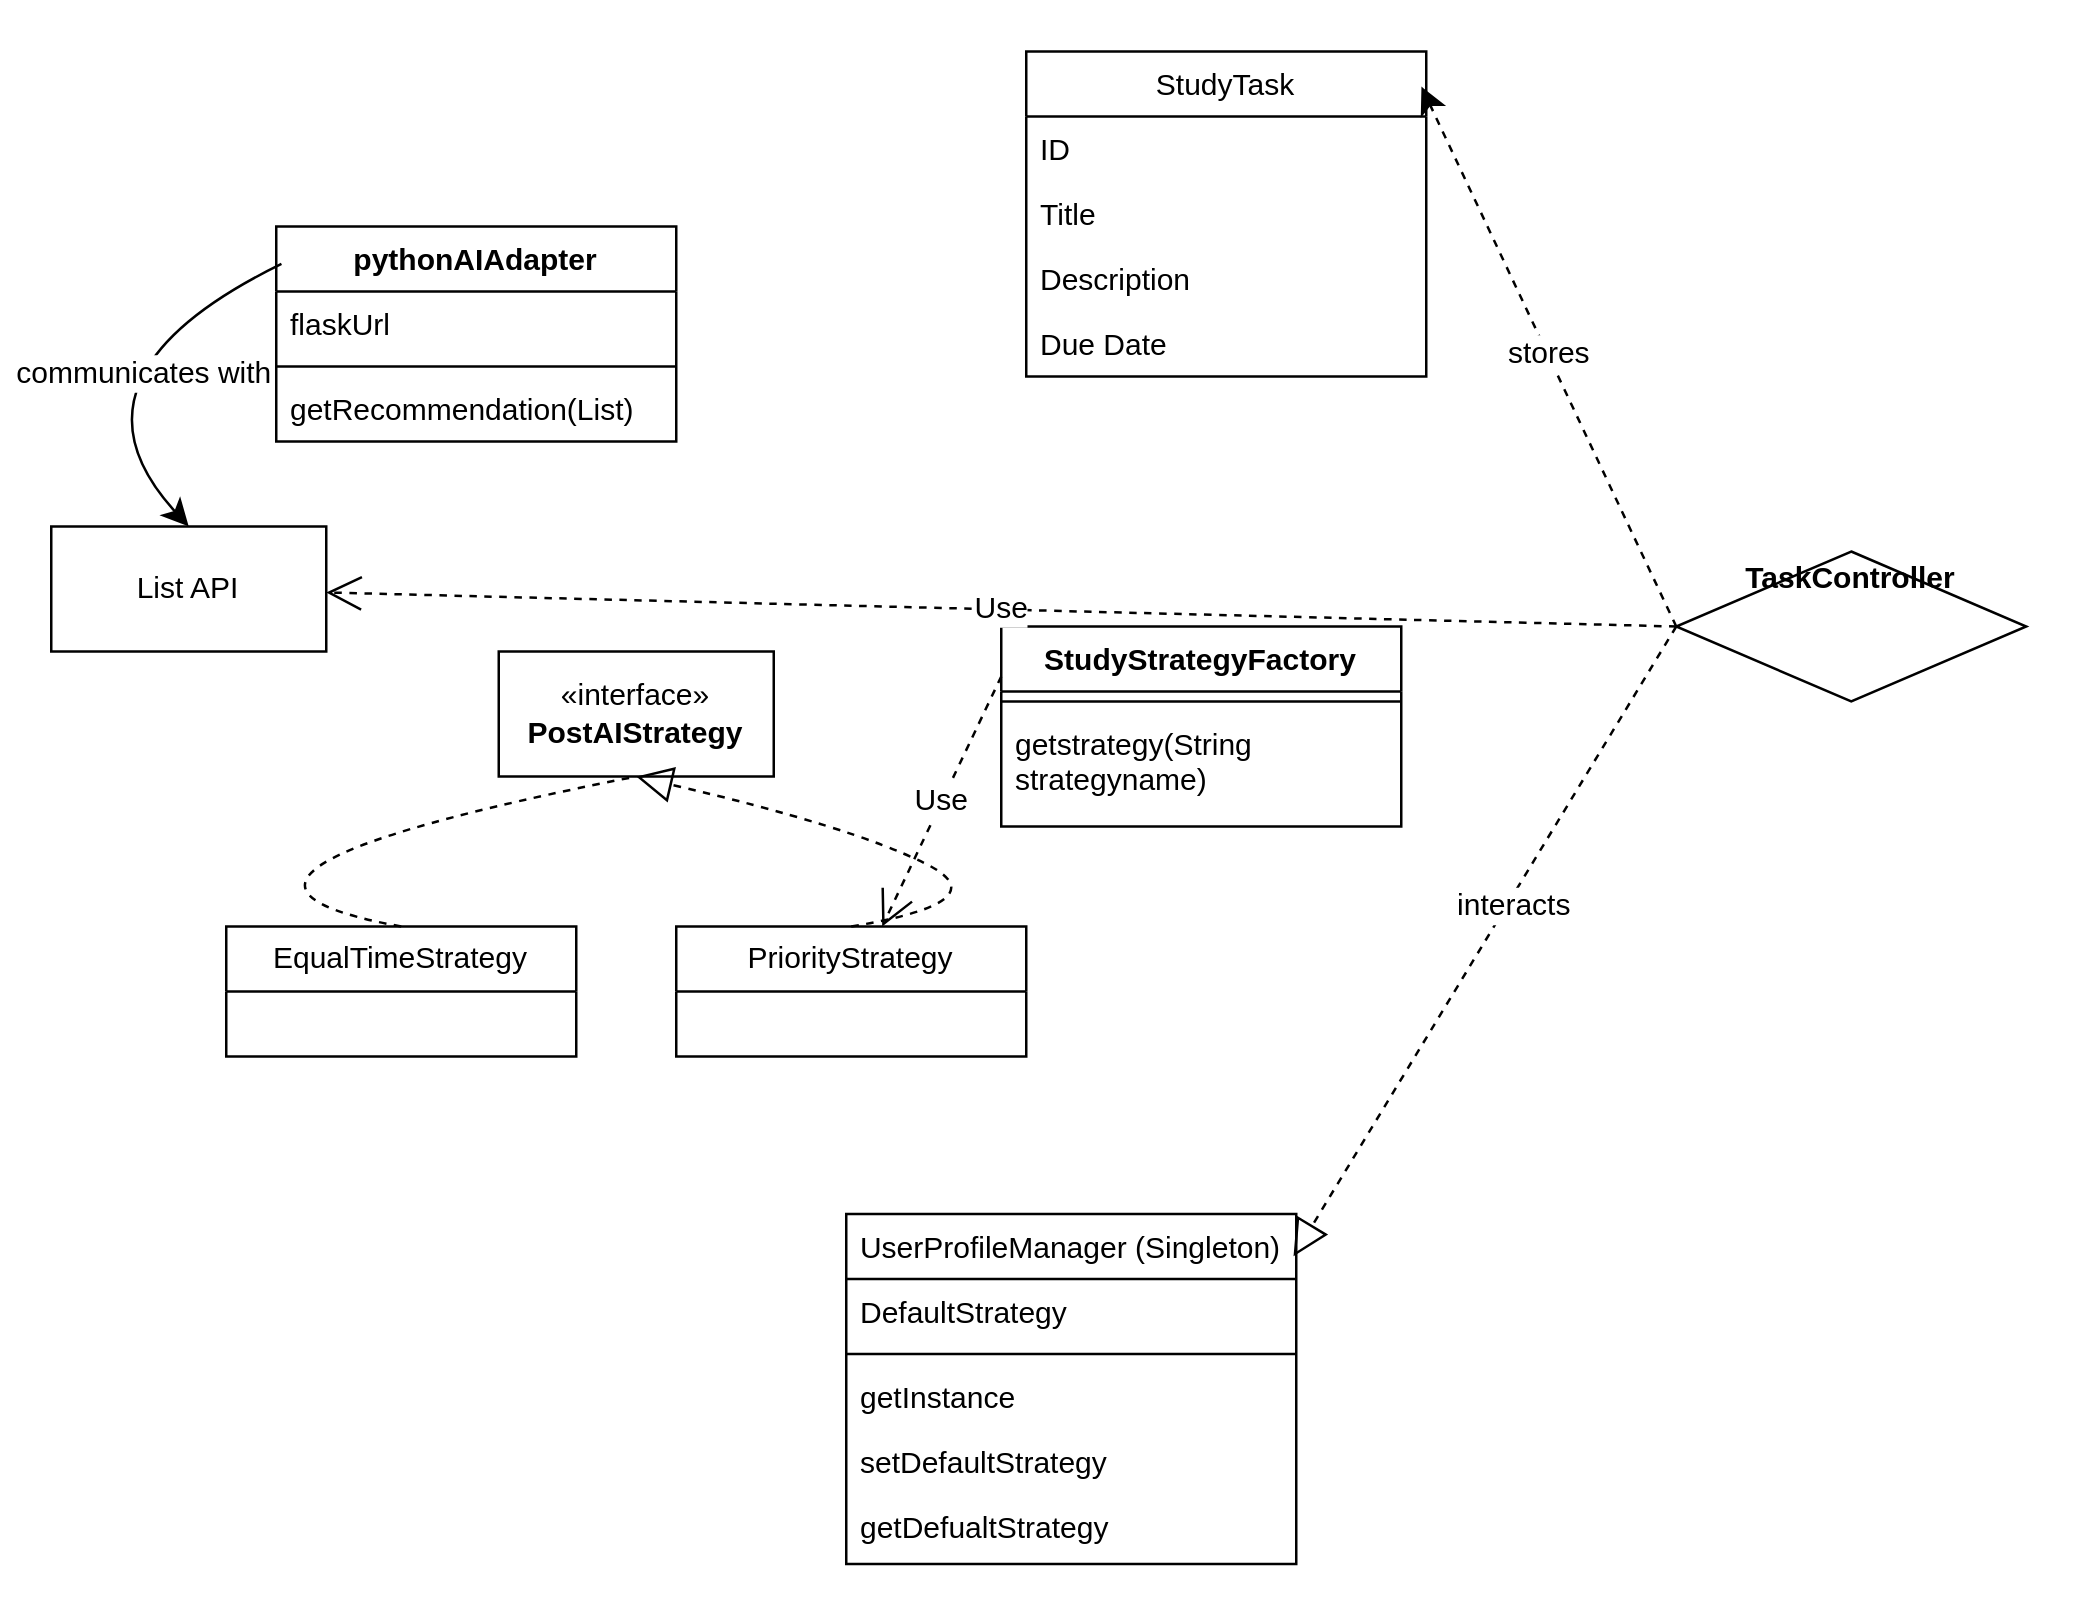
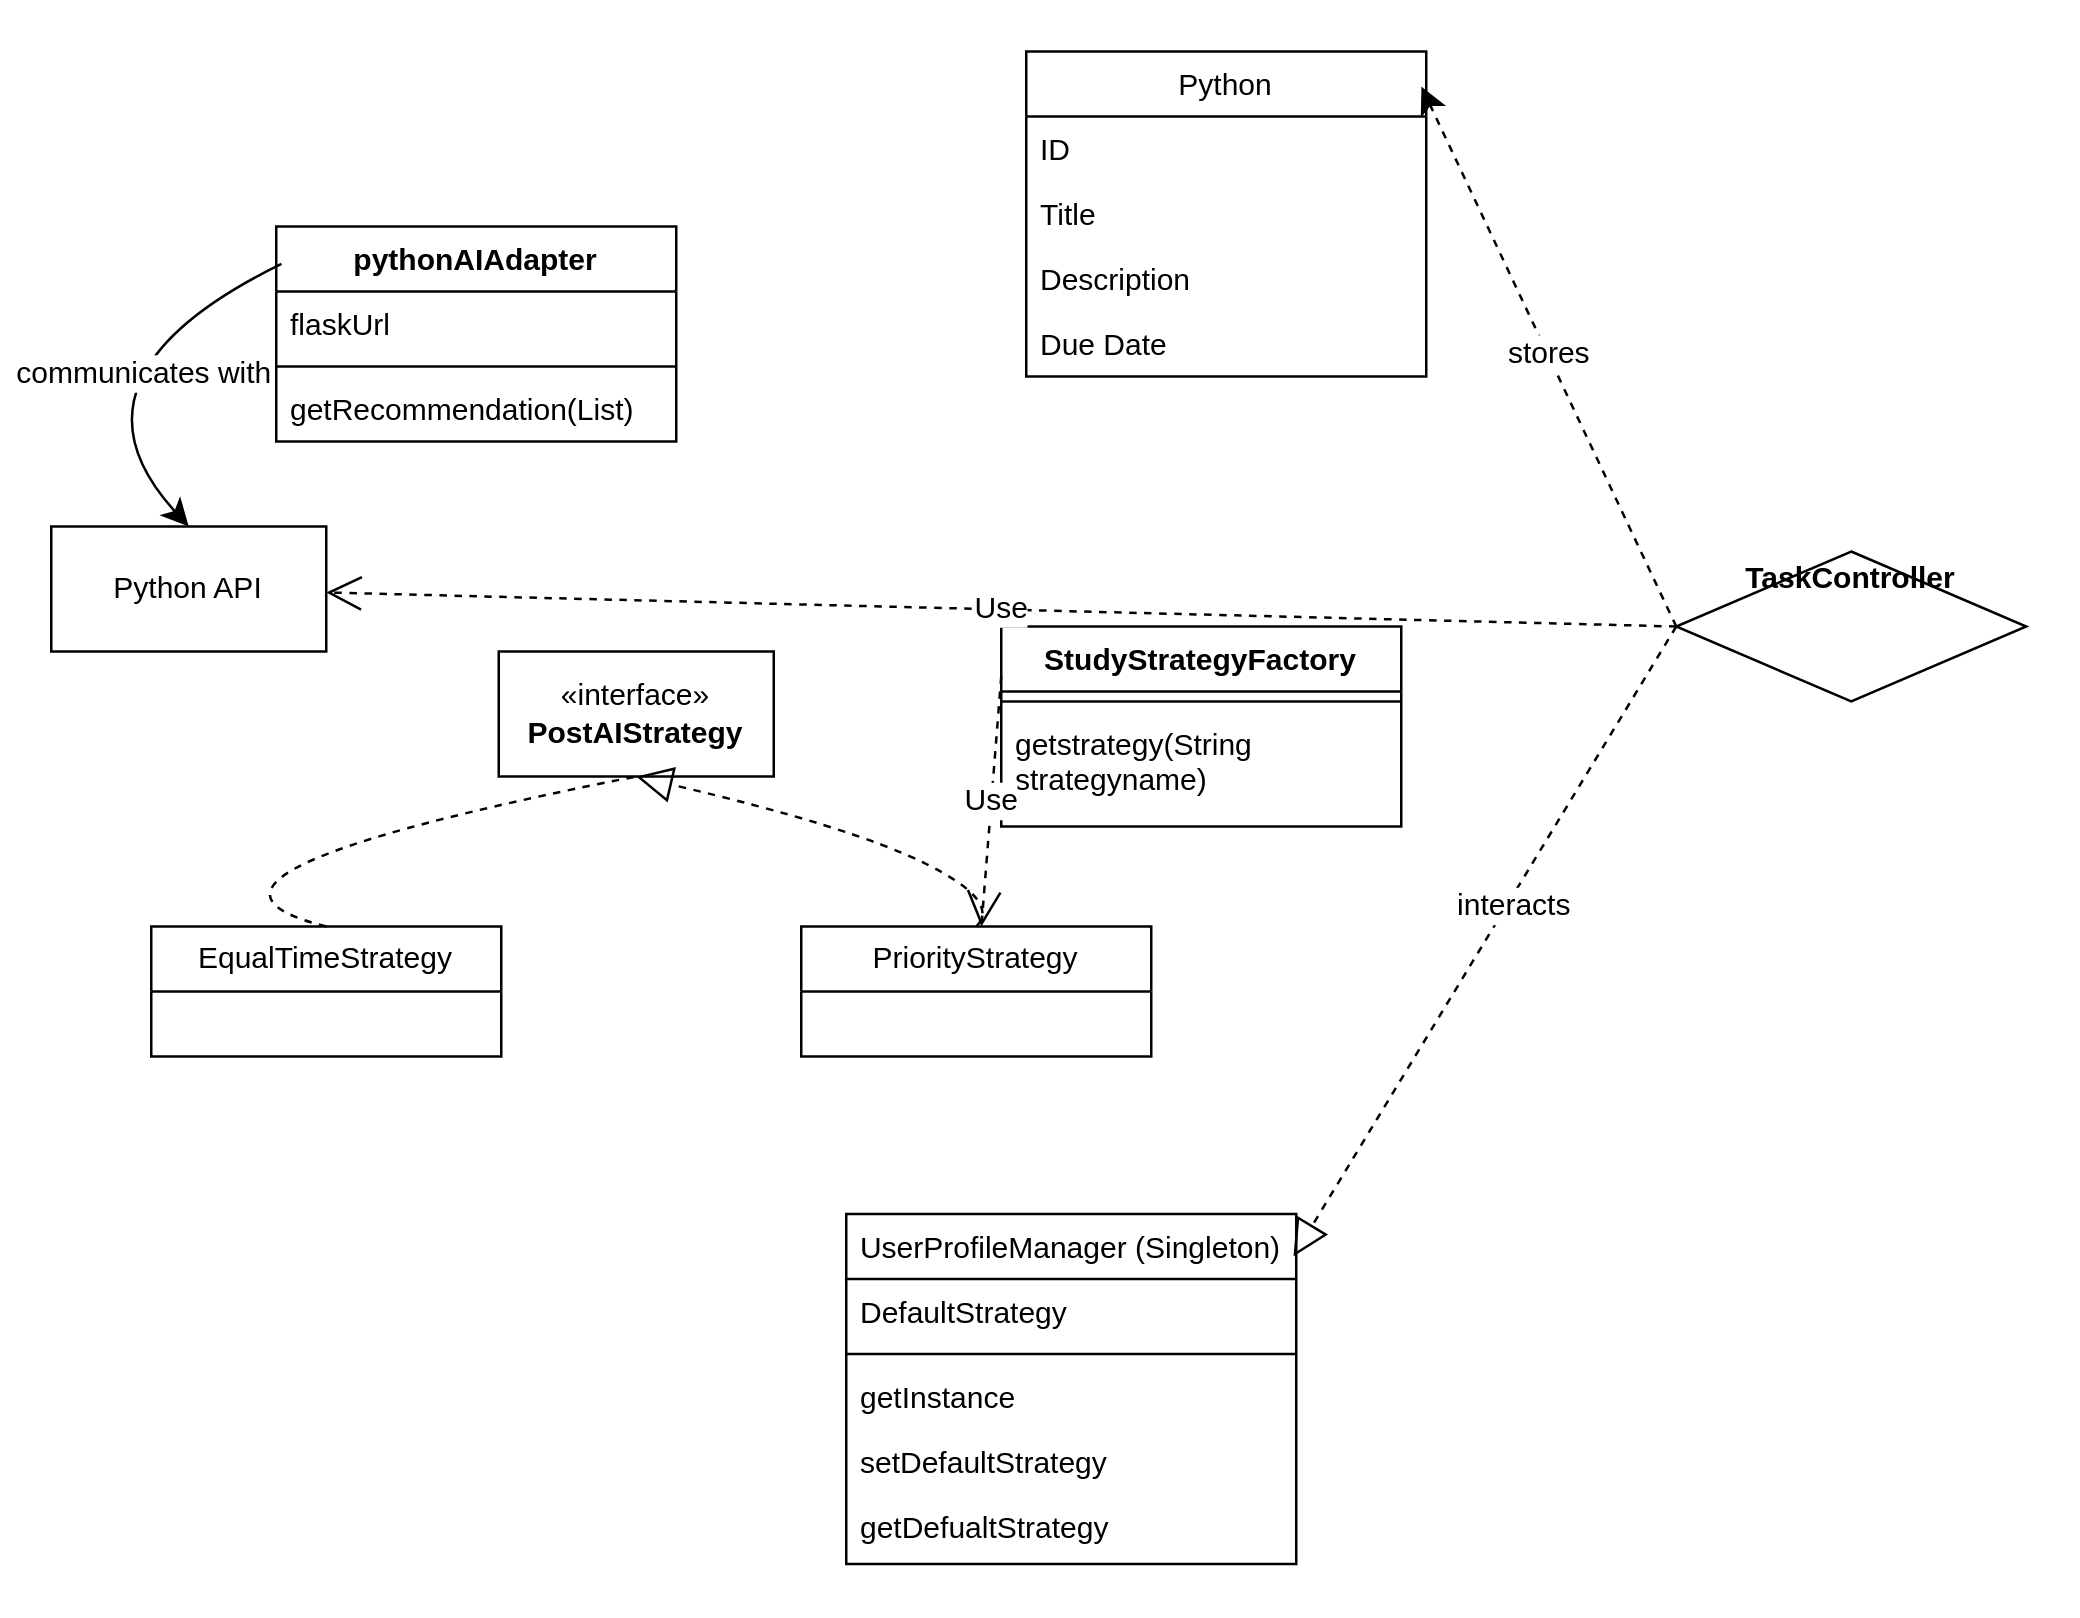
node "StudyTask": label "StudyTask" -> "Python"
node "List API": label "List API" -> "Python API"
node "EqualTimeStrategy": moved (401, 991) -> (326, 991)
node "PriorityStrategy": moved (851, 991) -> (976, 991)
